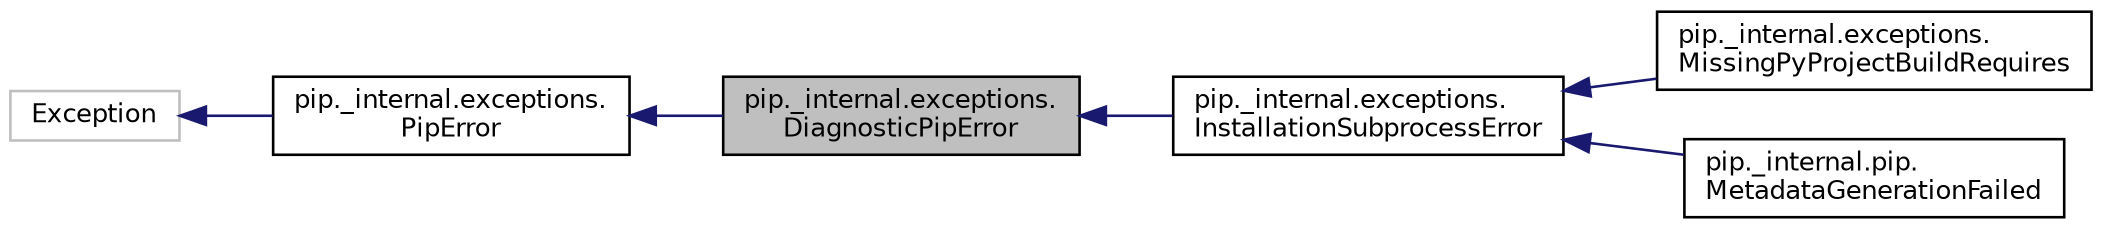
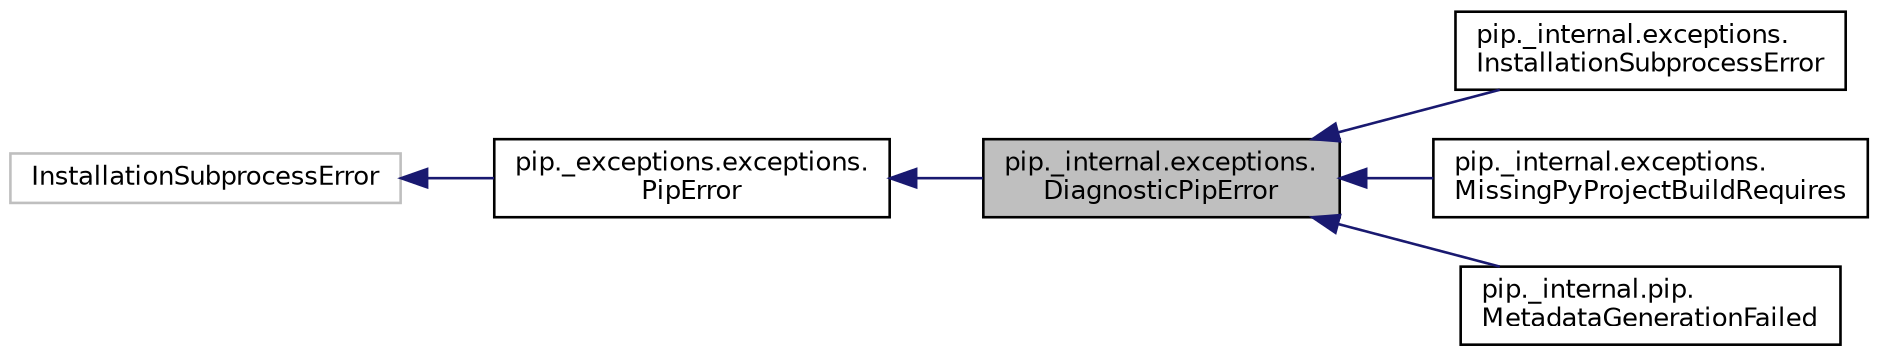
edge "pip._internal.exceptions. MissingPyProjectBuildRequires" -> "pip._internal.exceptions. InstallationSubprocessError": now "pip._internal.exceptions. MissingPyProjectBuildRequires" -> "pip._internal.exceptions. DiagnosticPipError"
node "Exception": label "Exception" -> "InstallationSubprocessError"
node "pip._internal.exceptions. PipError": label "pip._internal.exceptions. PipError" -> "pip._exceptions.exceptions. PipError"
edge "pip._internal.pip. MetadataGenerationFailed" -> "pip._internal.exceptions. InstallationSubprocessError": now "pip._internal.pip. MetadataGenerationFailed" -> "pip._internal.exceptions. DiagnosticPipError"
